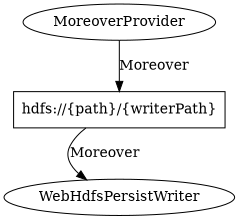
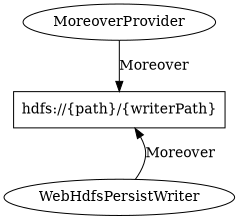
edge "hdfs://{path}/{writerPath}" -> "WebHdfsPersistWriter": reversed
